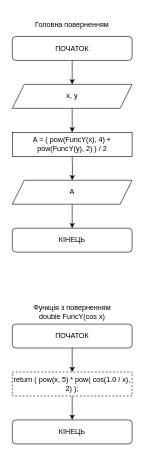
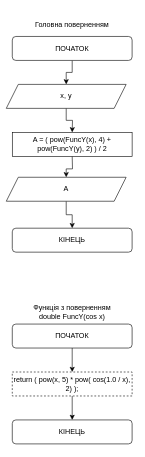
node "x, y": moved (72, 96) -> (66, 96)
node "A": moved (72, 192) -> (66, 189)
